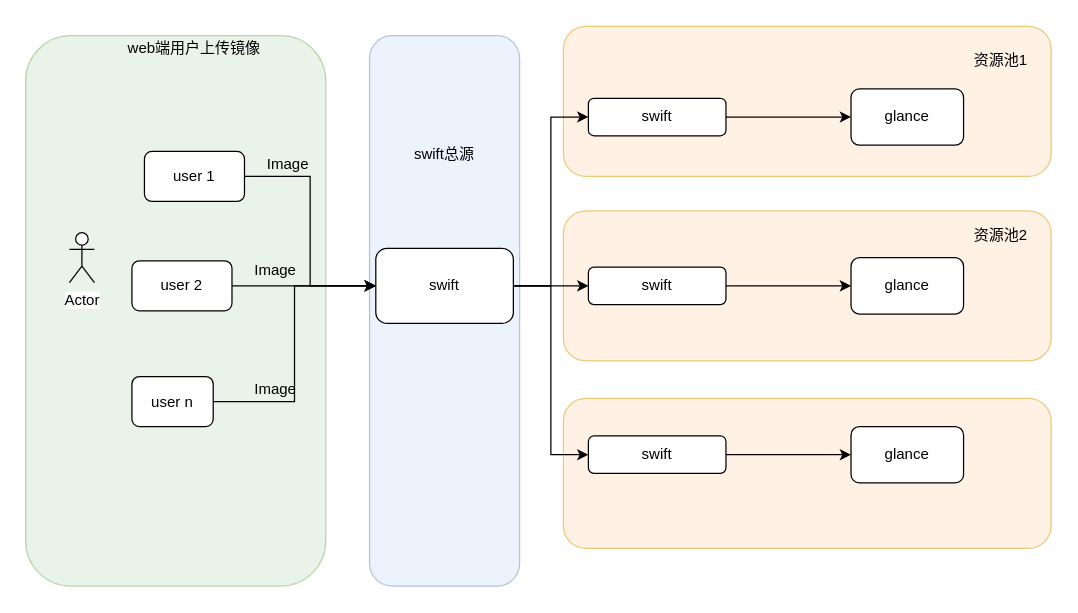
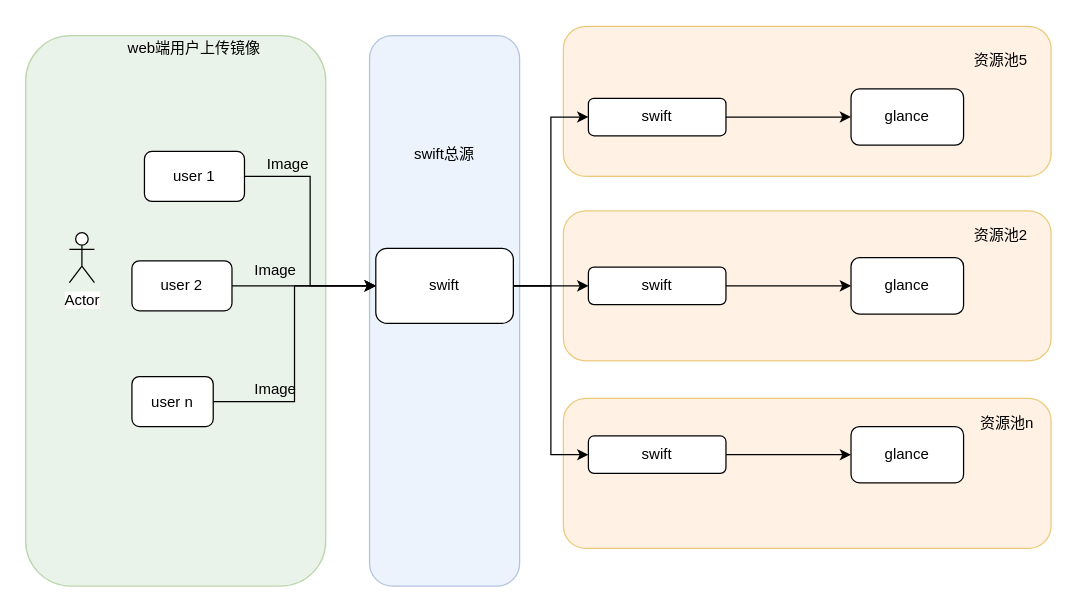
node "资源池1": label "资源池1" -> "资源池5"
node "资源池n": added
